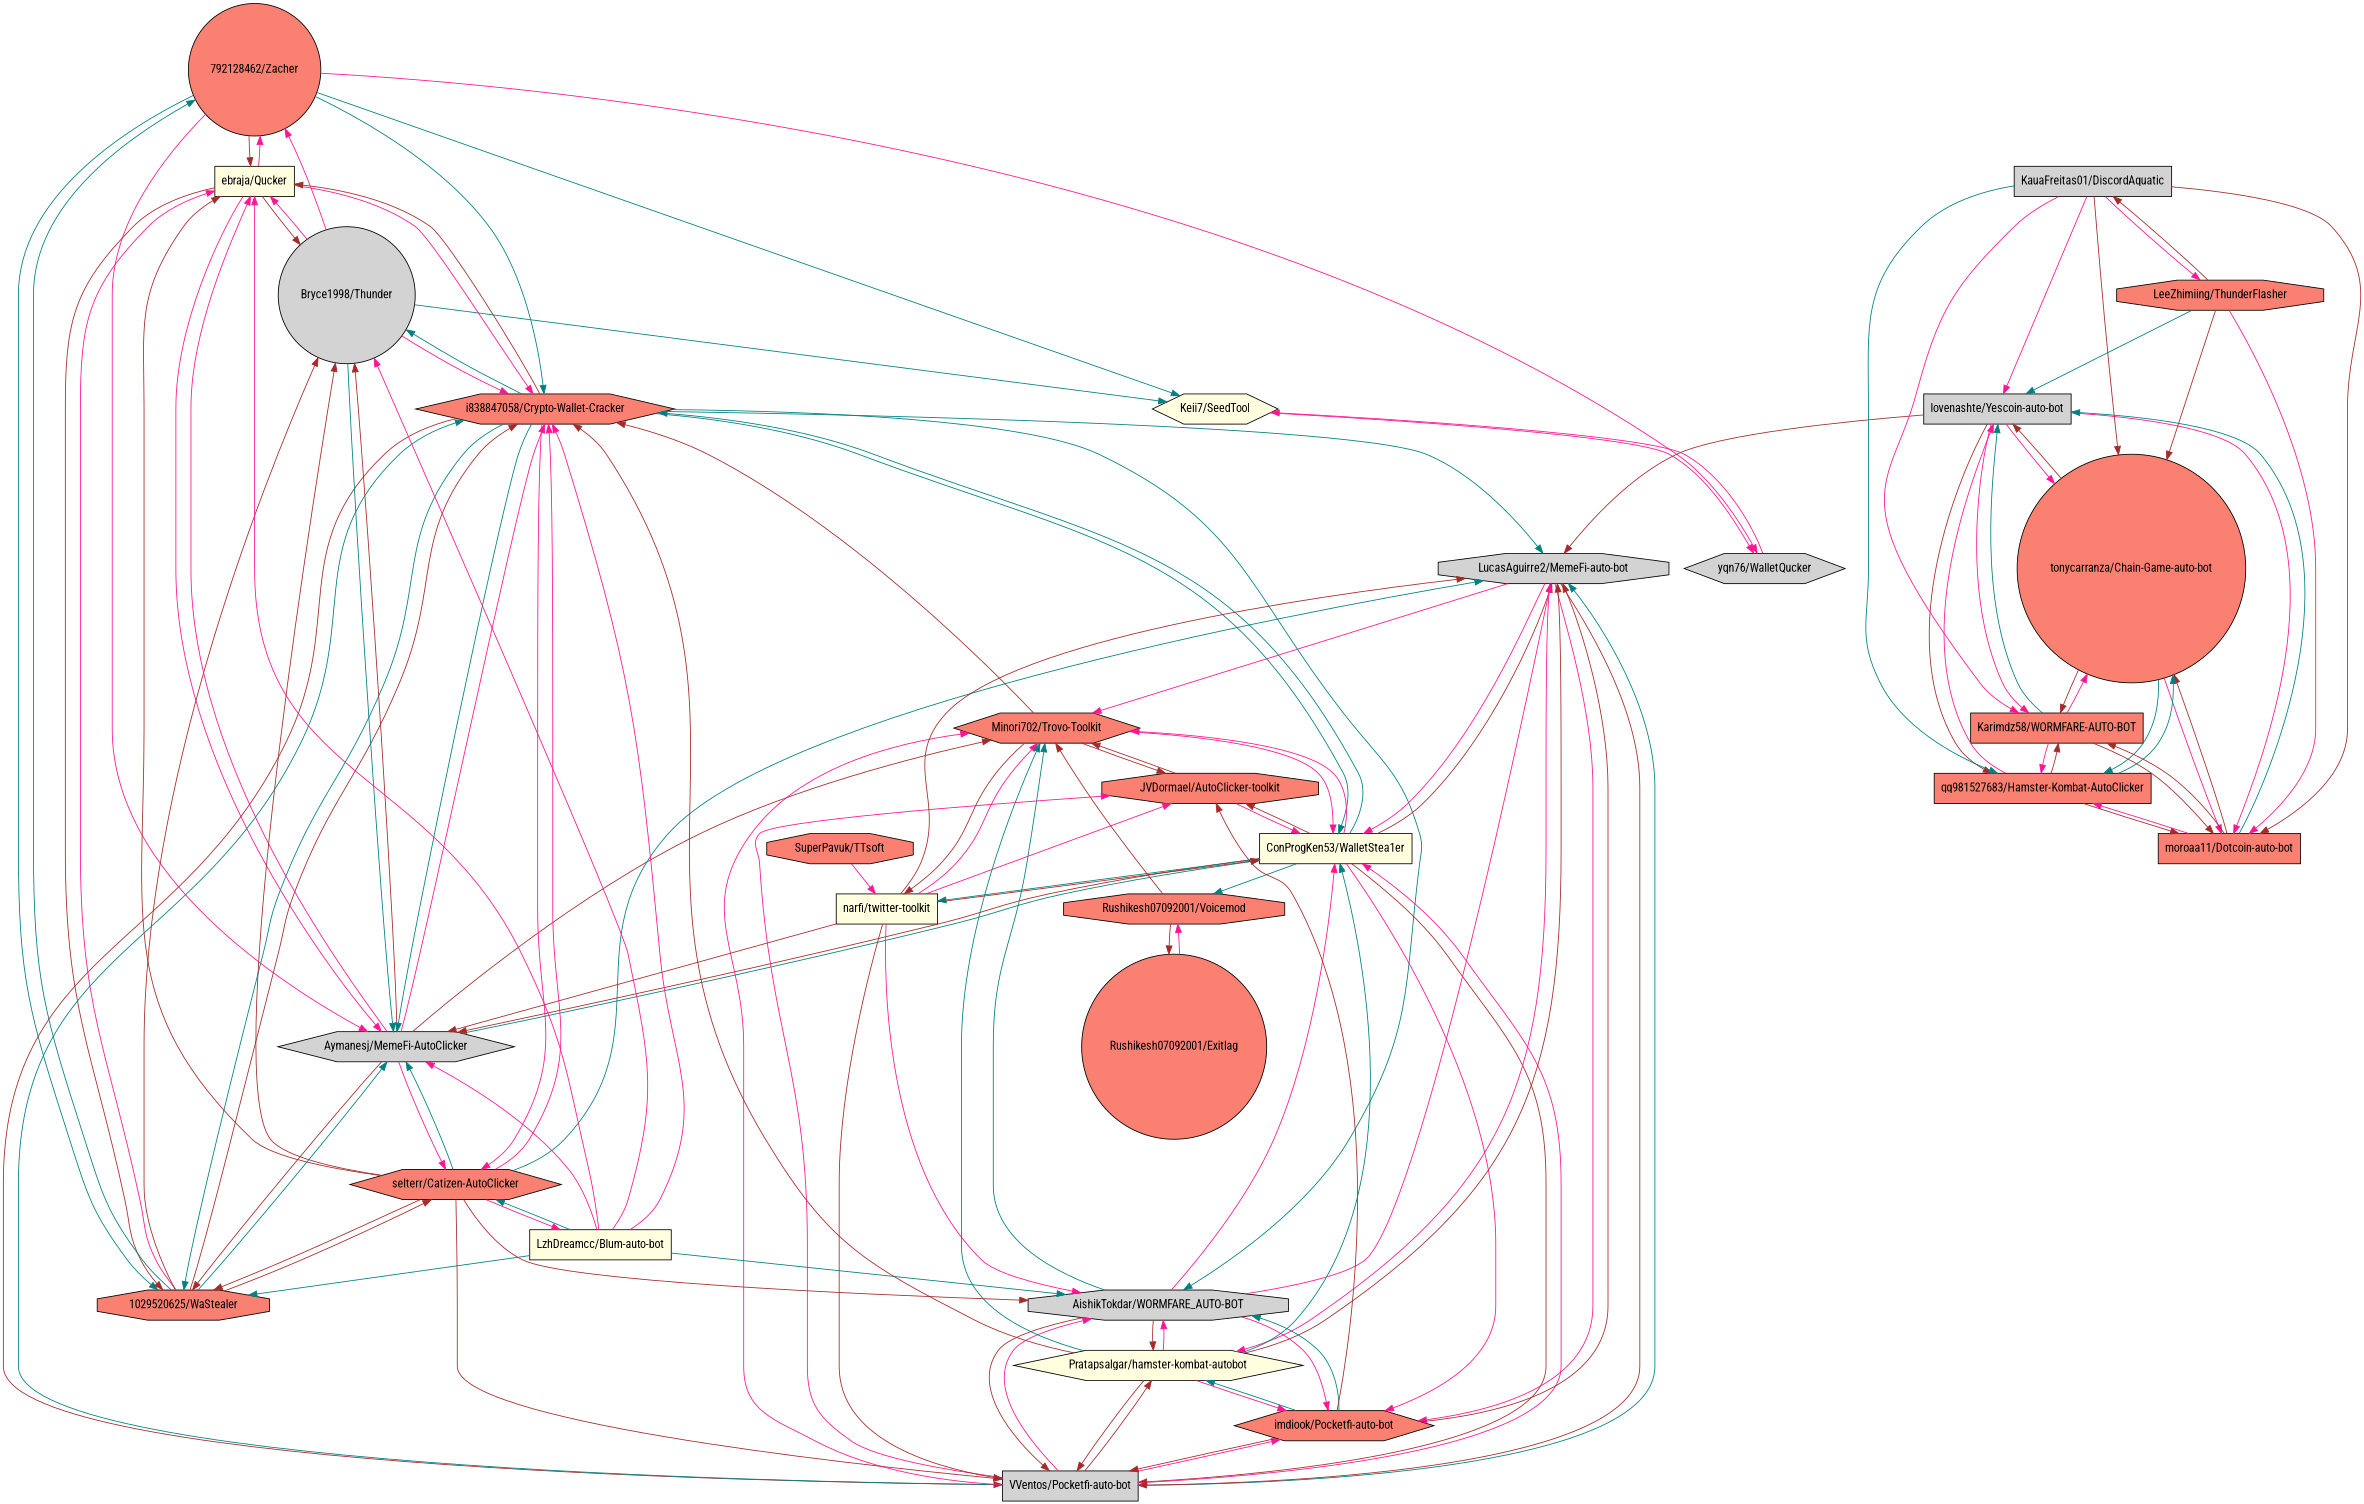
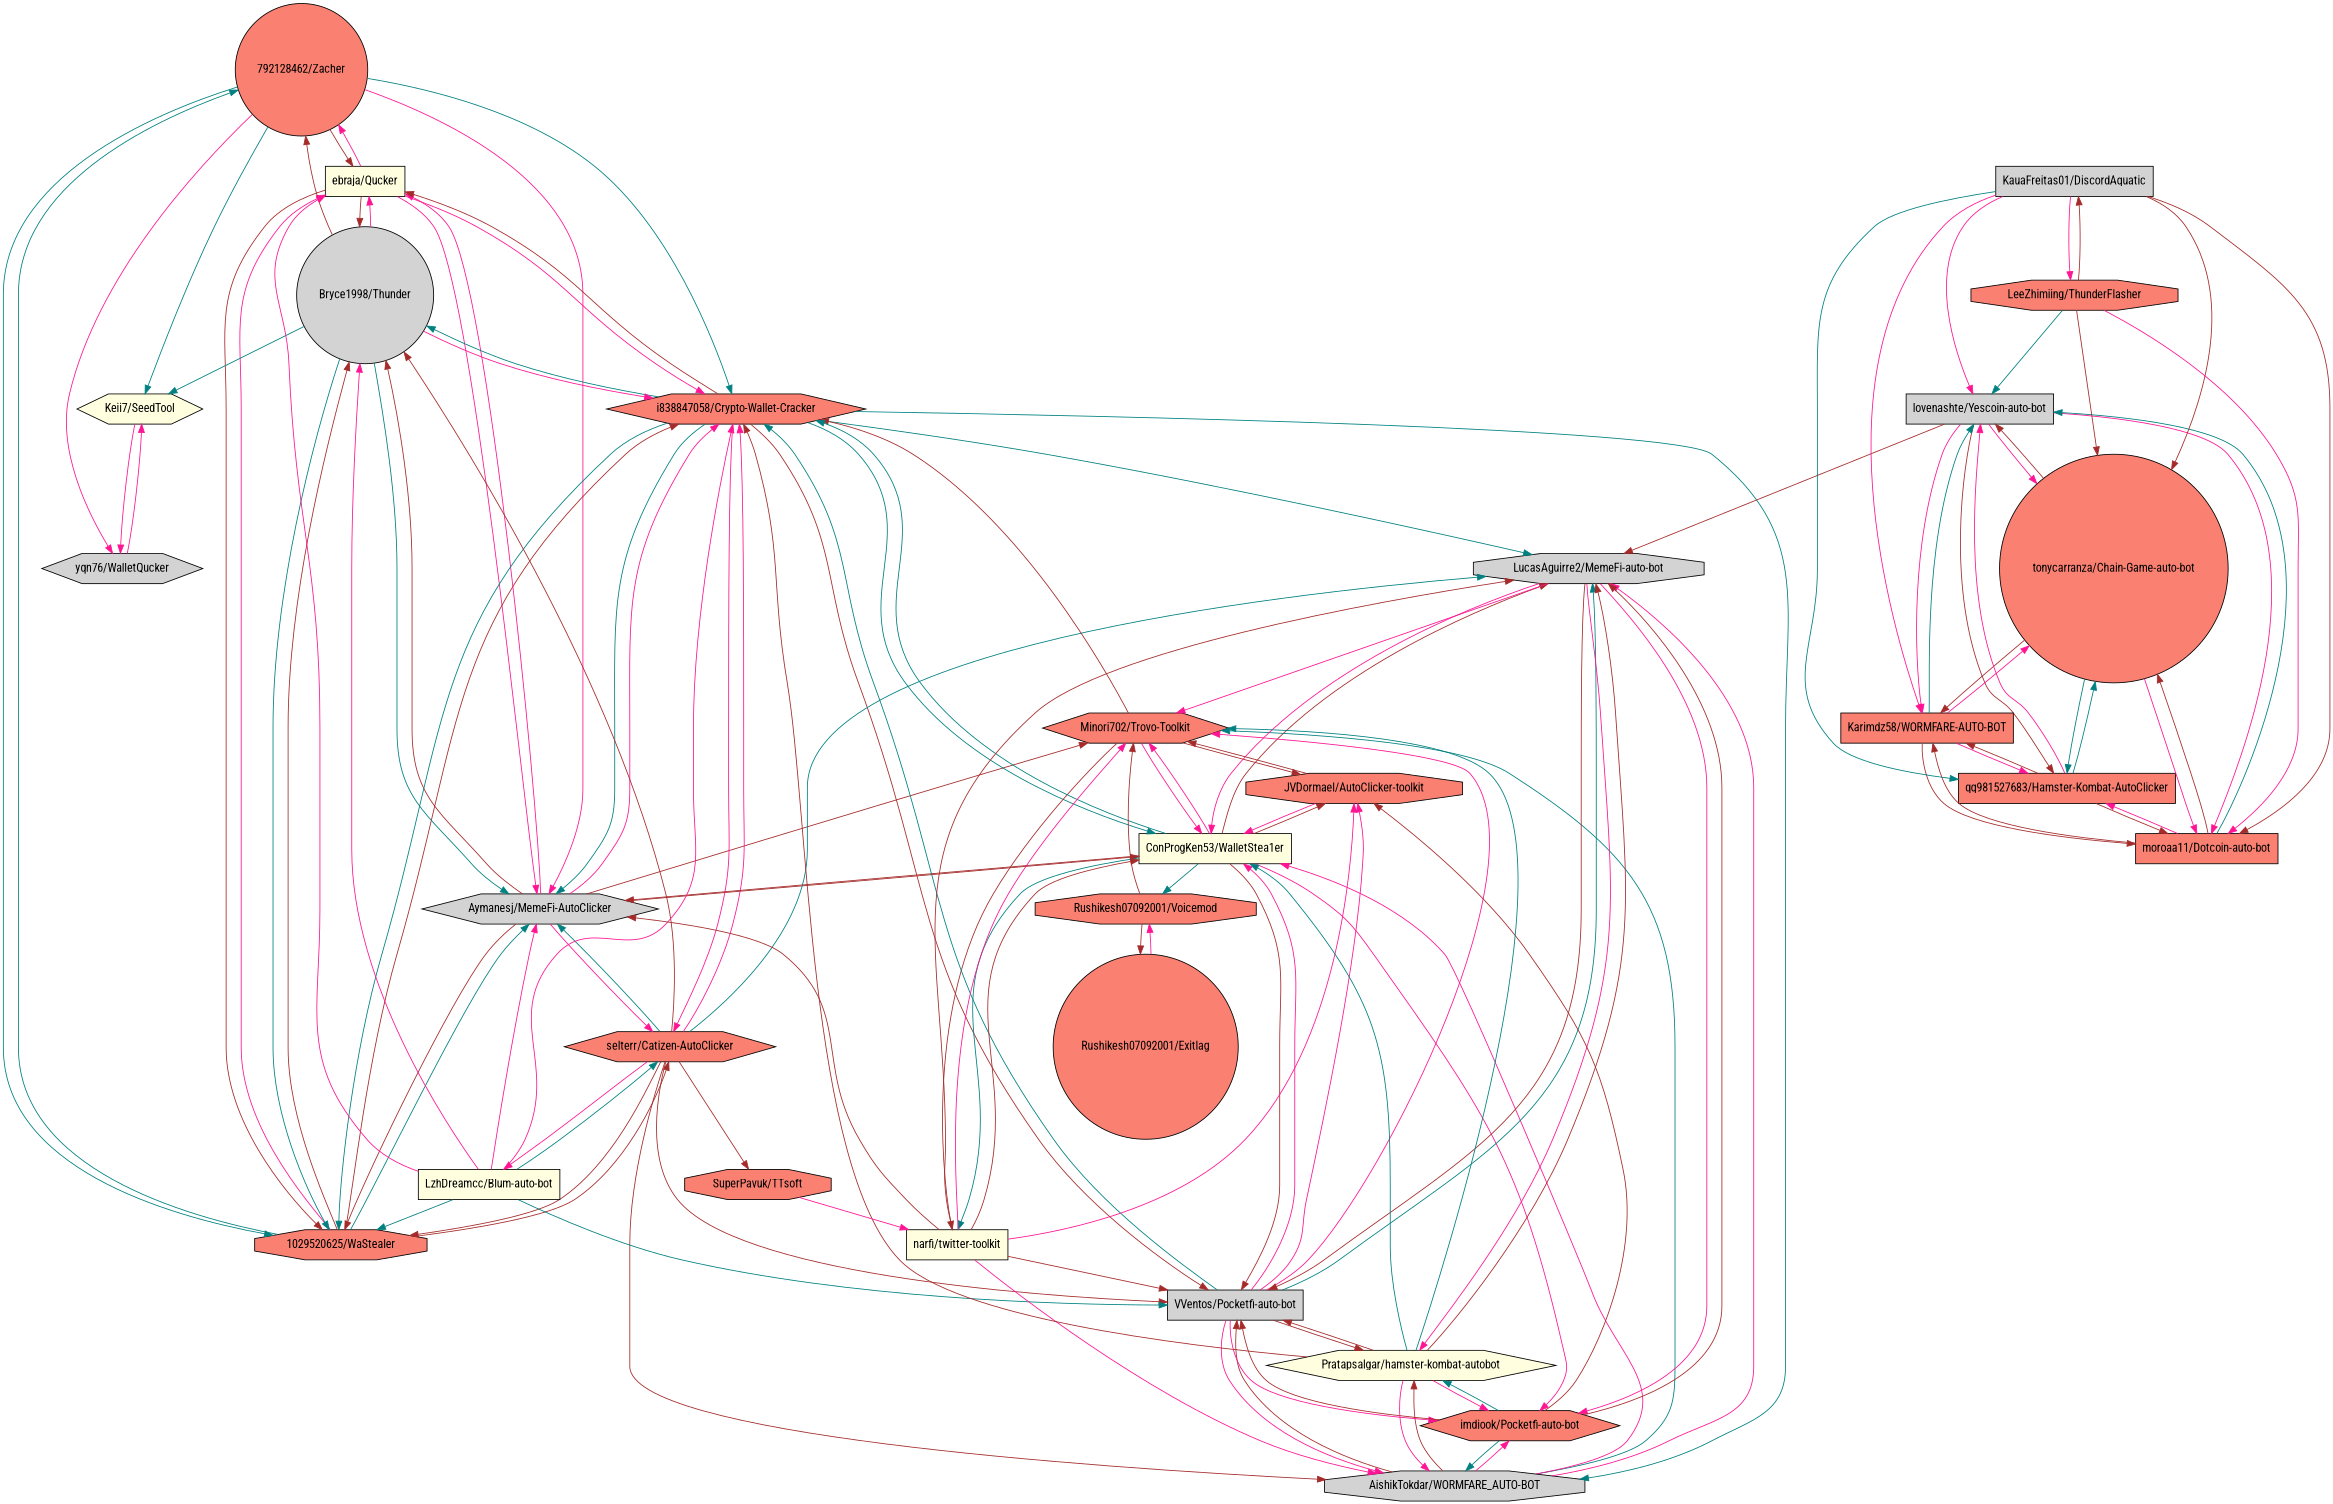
edge "Bryce1998/Thunder" -> "792128462/Zacher": color deeppink -> brown
edge "selterr/Catizen-AutoClicker" -> "ebraja/Qucker": now "selterr/Catizen-AutoClicker" -> "SuperPavuk/TTsoft"
edge "Bryce1998/Thunder" -> "1029520625/WaStealer": added
edge "Aymanesj/MemeFi-AutoClicker" -> "ConProgKen53/WalletStea1er": color teal -> brown
edge "LzhDreamcc/Blum-auto-bot" -> "AishikTokdar/WORMFARE_AUTO-BOT": now "LzhDreamcc/Blum-auto-bot" -> "VVentos/Pocketfi-auto-bot"
